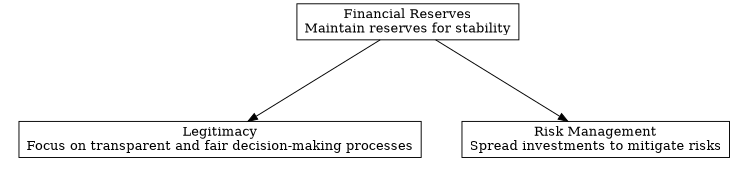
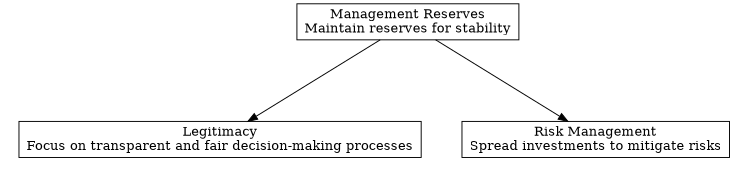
node "Financial Reserves Maintain reserves for stability": label "Financial Reserves Maintain reserves for stability" -> "Management Reserves Maintain reserves for stability"
